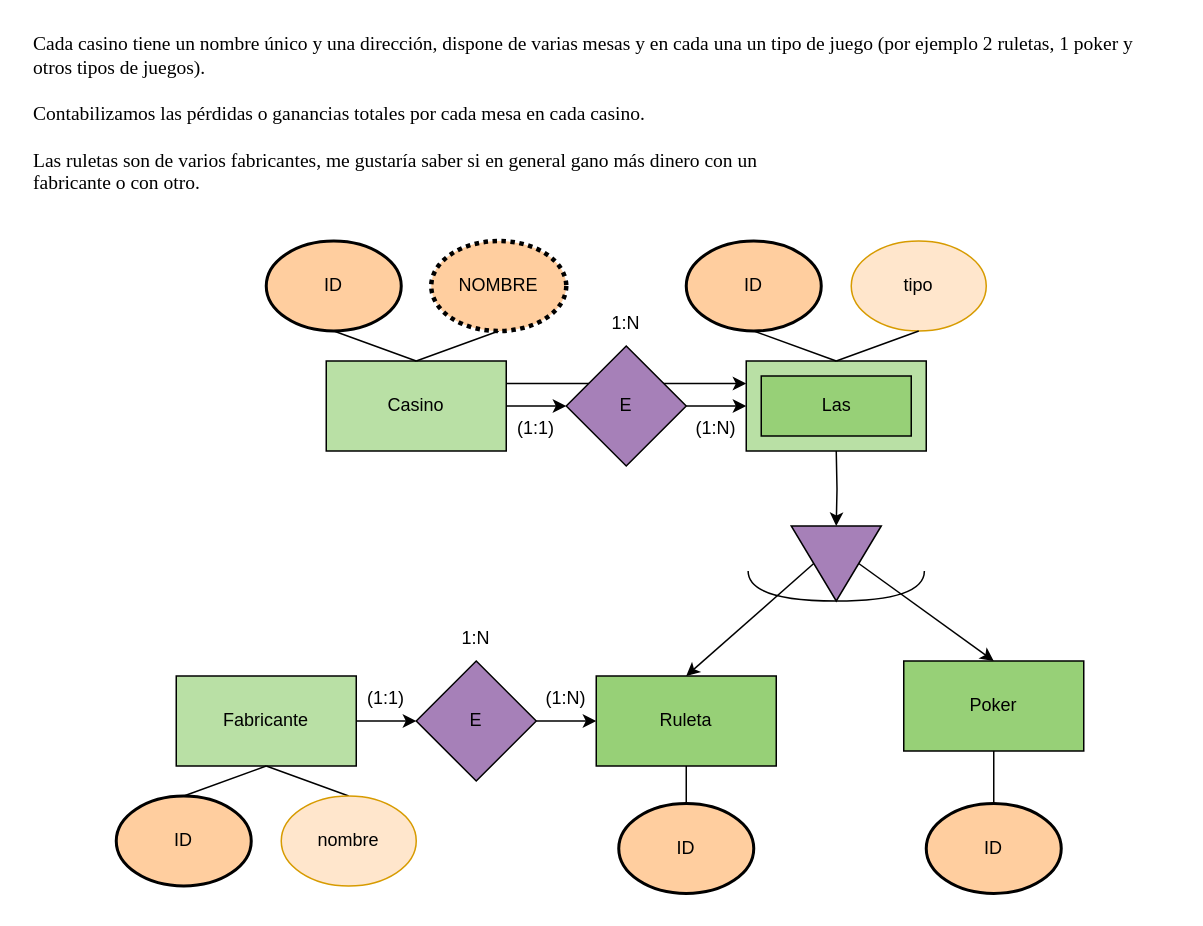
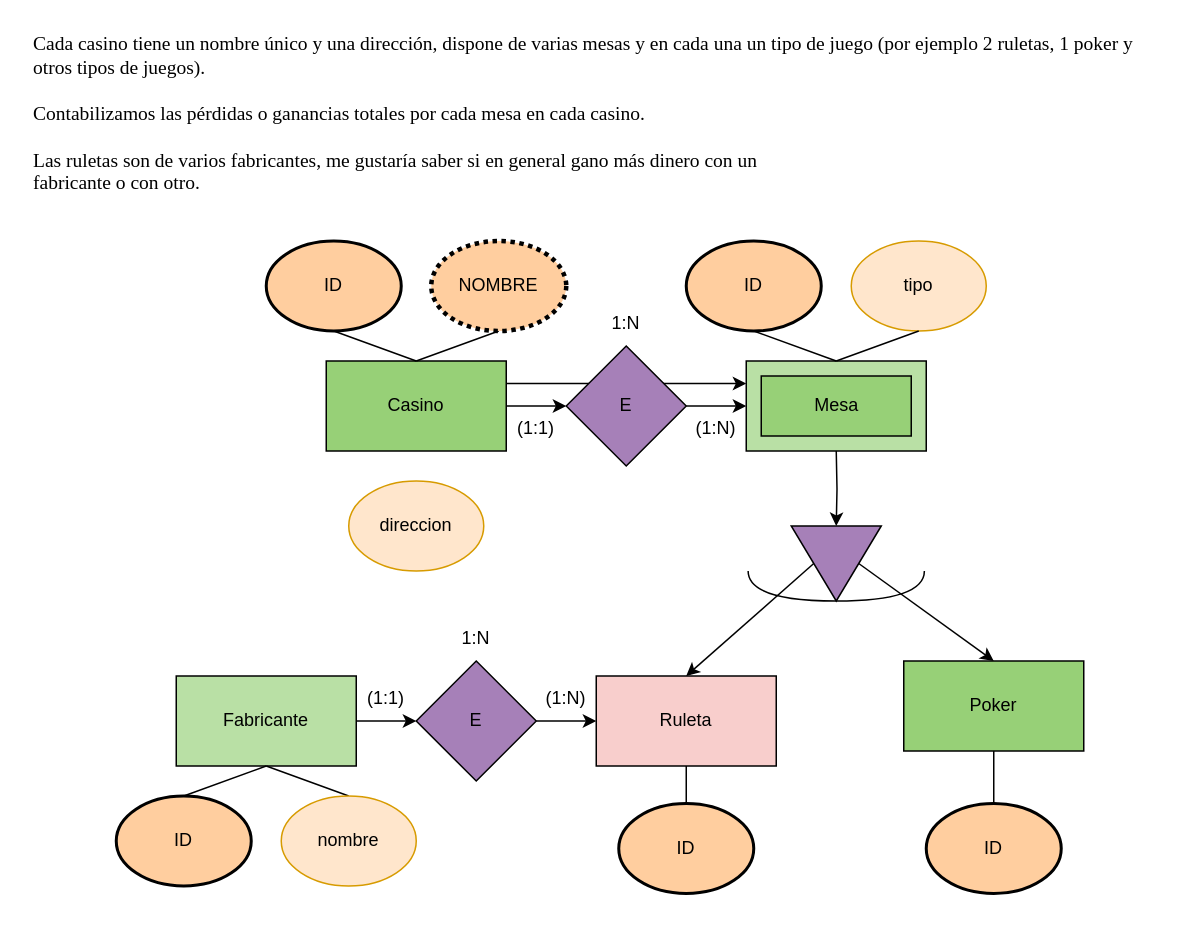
node "Casino": fillcolor #b9e0a5 -> #97d077
node "Las": label "Las" -> "Mesa"
node "direccion": added
node "Ruleta": fillcolor #97d077 -> #f8cecc
